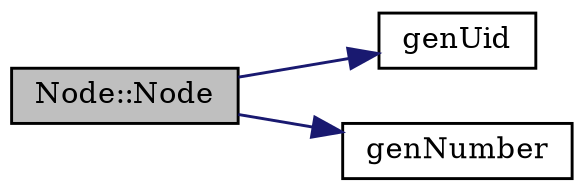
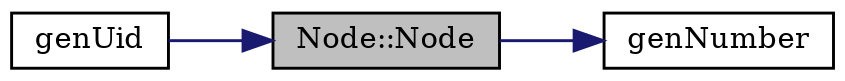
edge "Node::Node" -> "genUid": reversed
